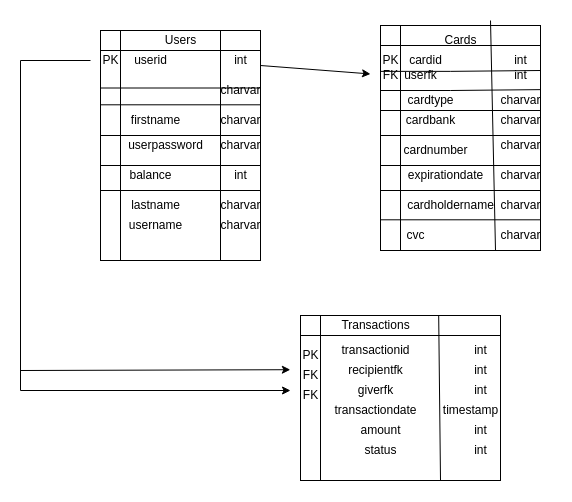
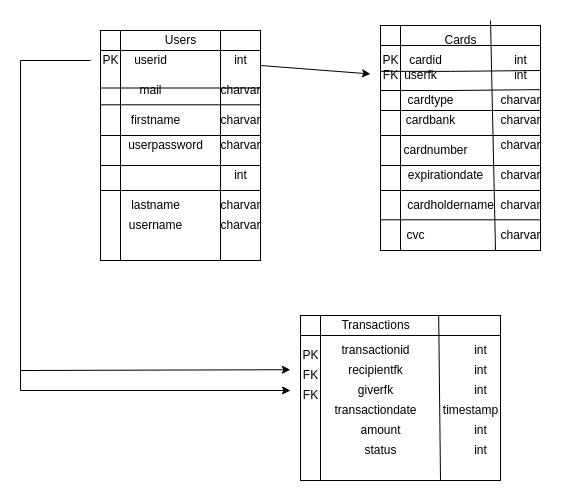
node "mail": added
node "balance": removed
